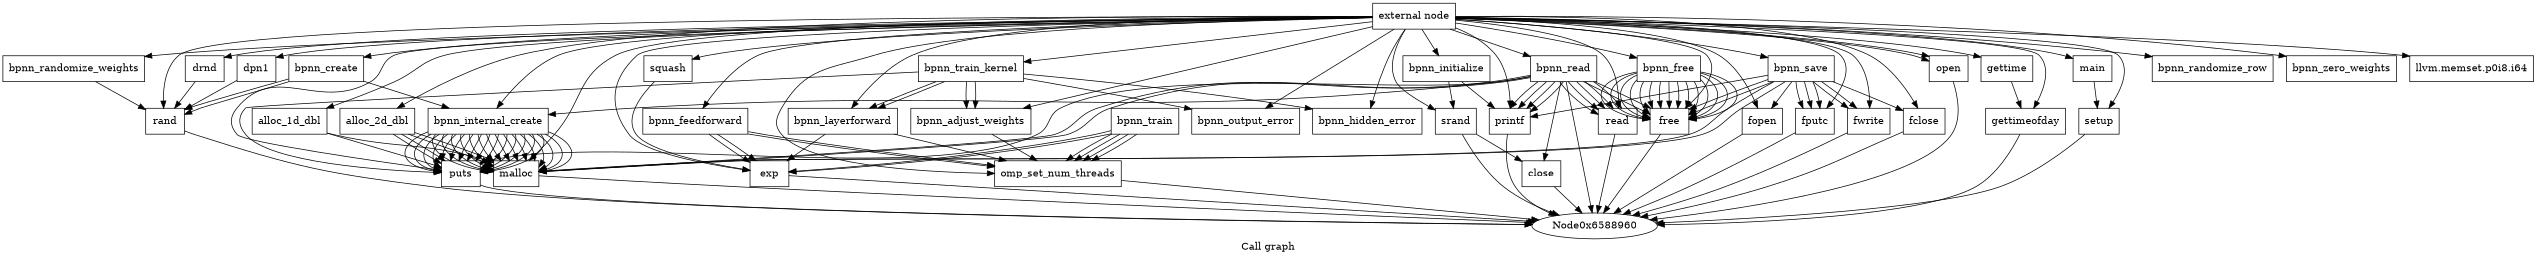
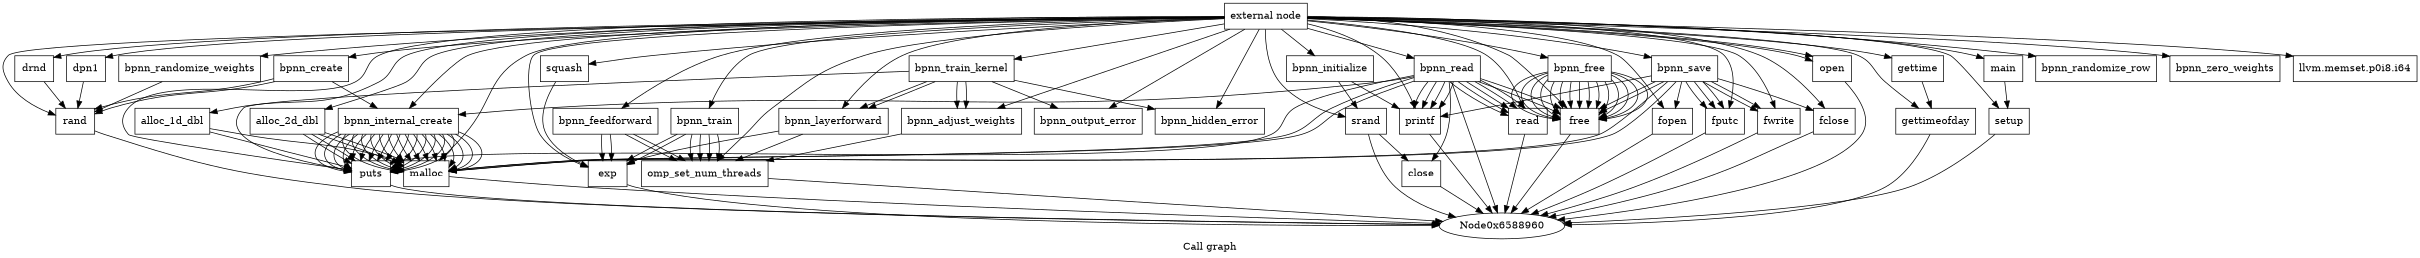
edge "external node" -> "bpnn_train": added
